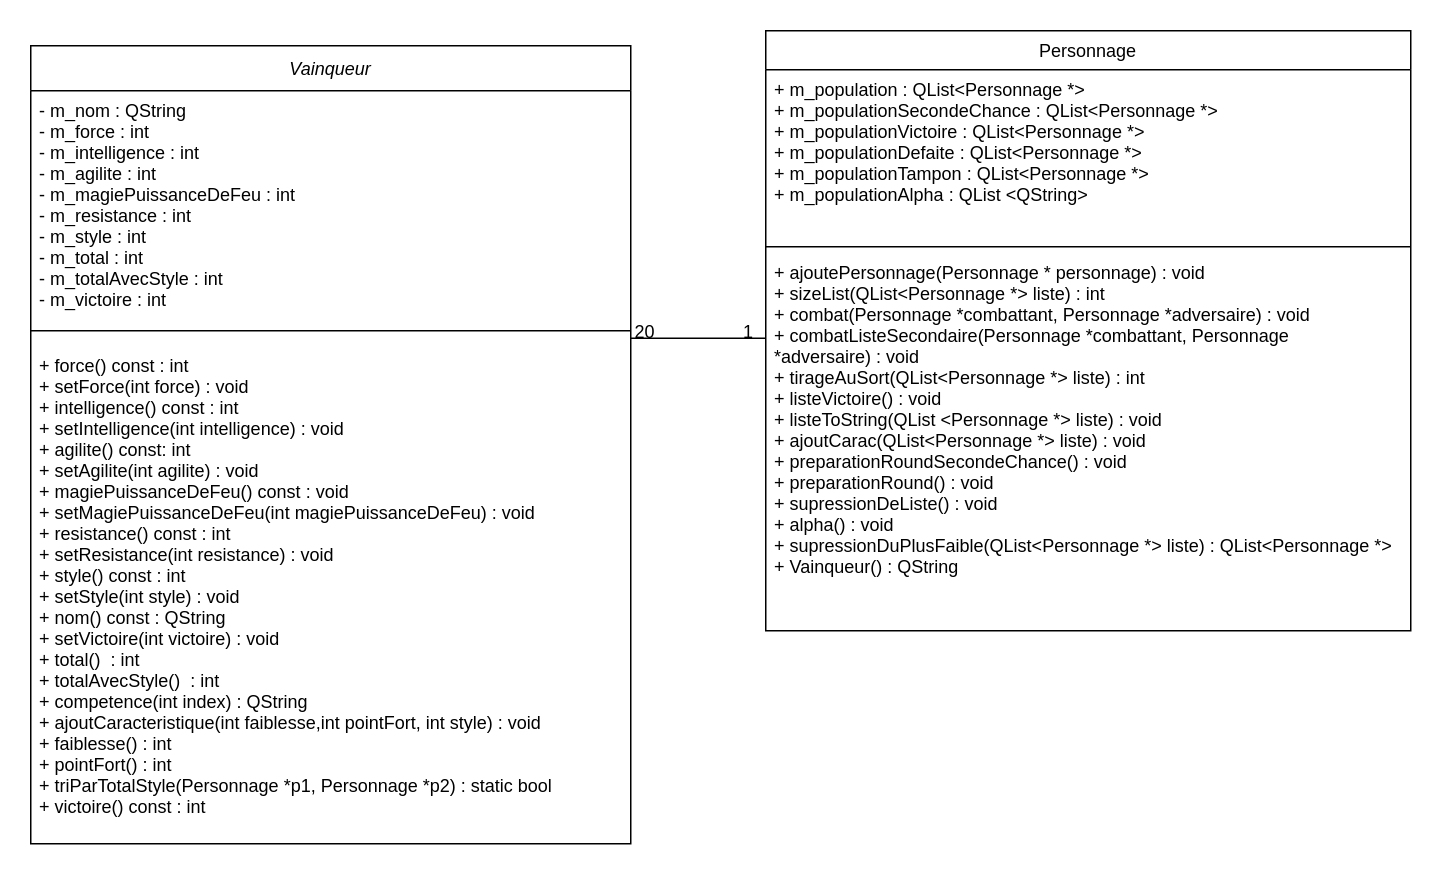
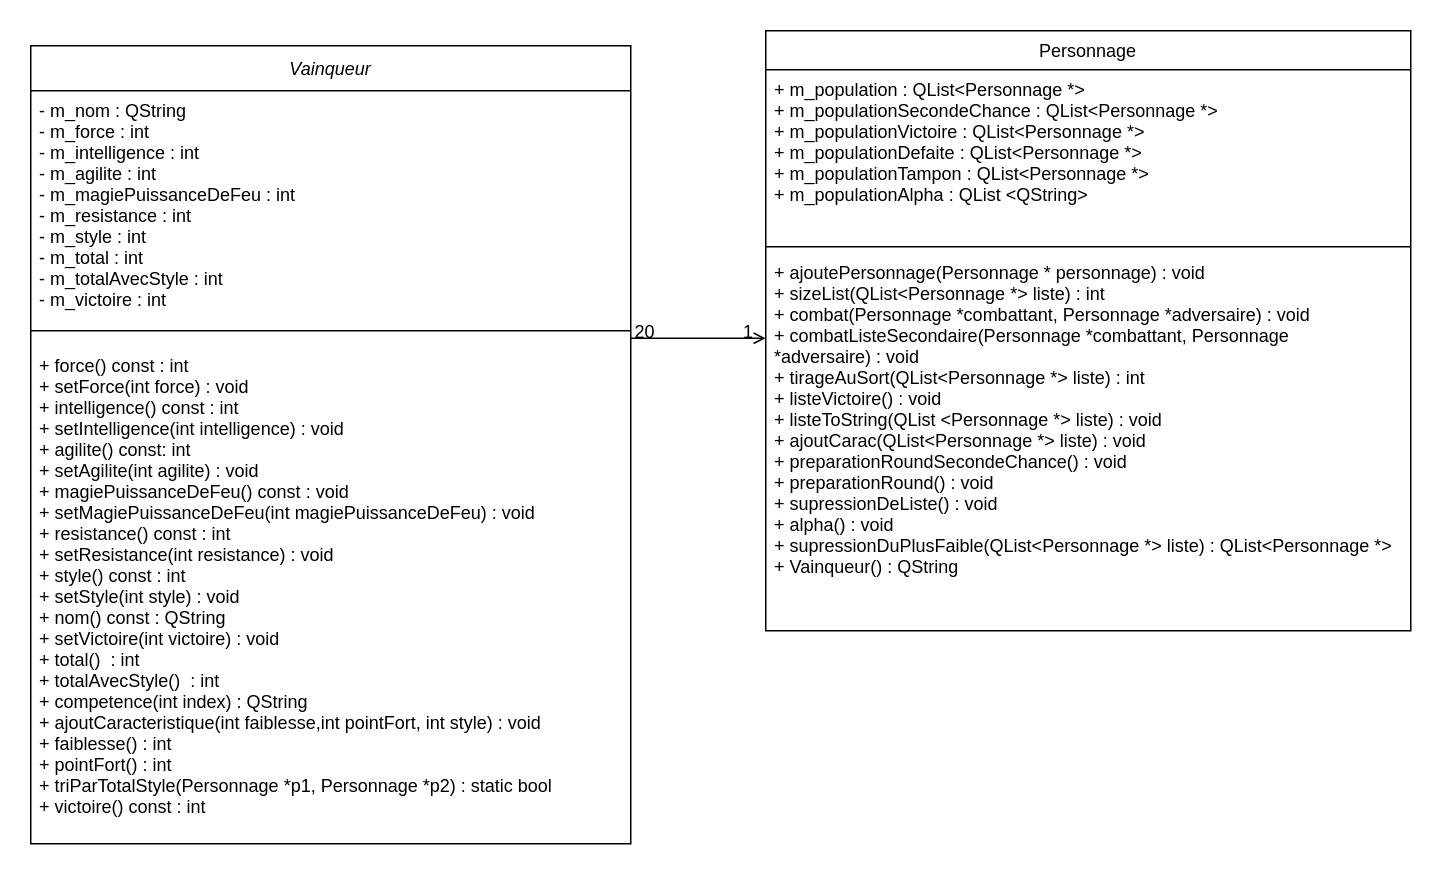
edge "Personnage" -- "Vainqueur": arrowhead none -> open
